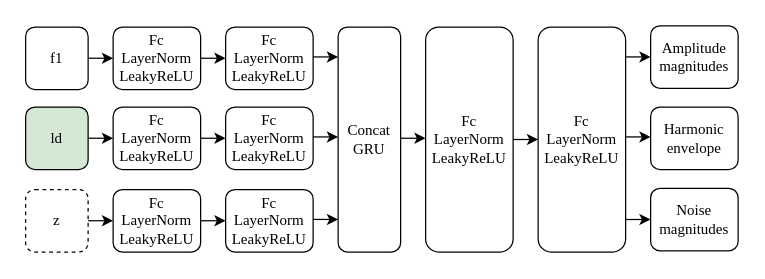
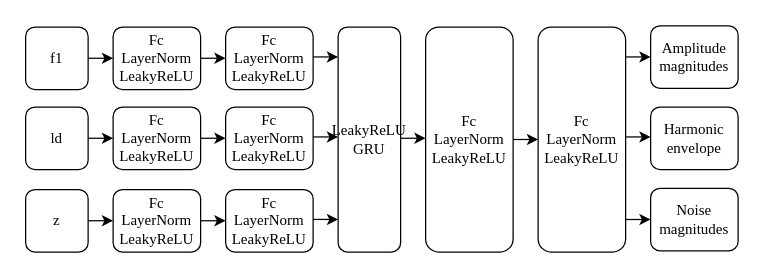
node "ld": fillcolor #d5e8d4 -> #ffffff
node "Concat GRU": label "Concat GRU" -> "LeakyReLU GRU"
node "z": style dashed -> solid
